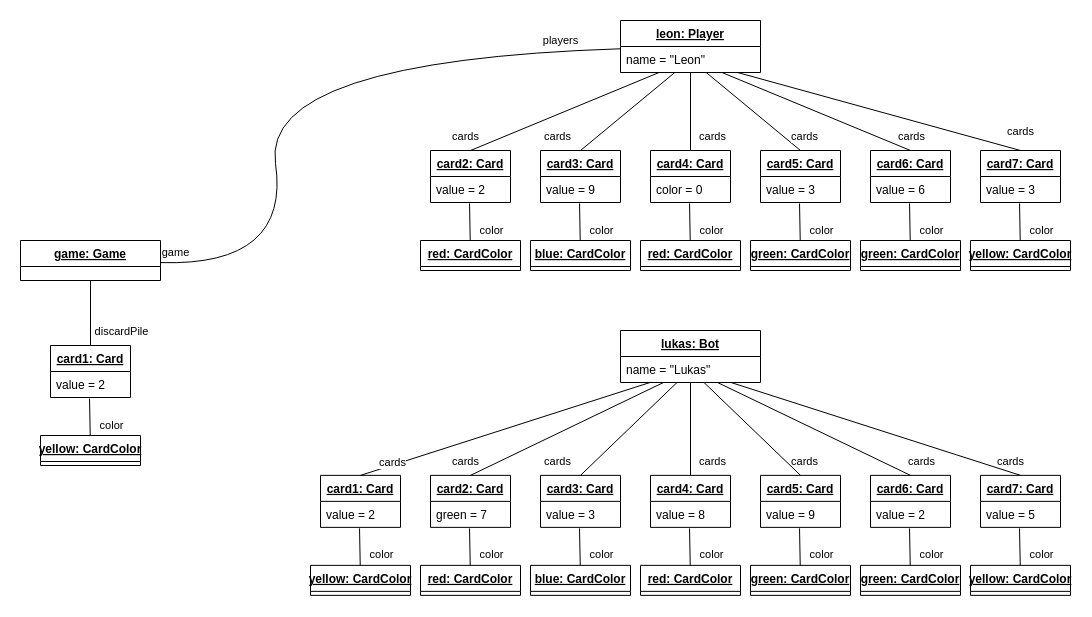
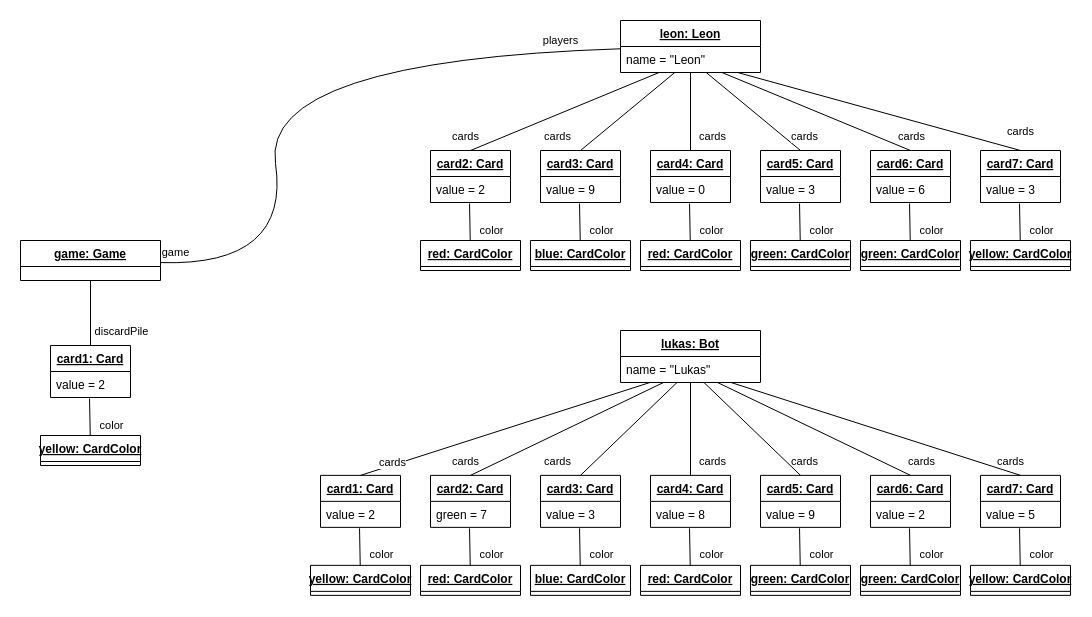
node "leon: Player": label "leon: Player" -> "leon: Leon"
node "color = 0": label "color = 0" -> "value = 0"
